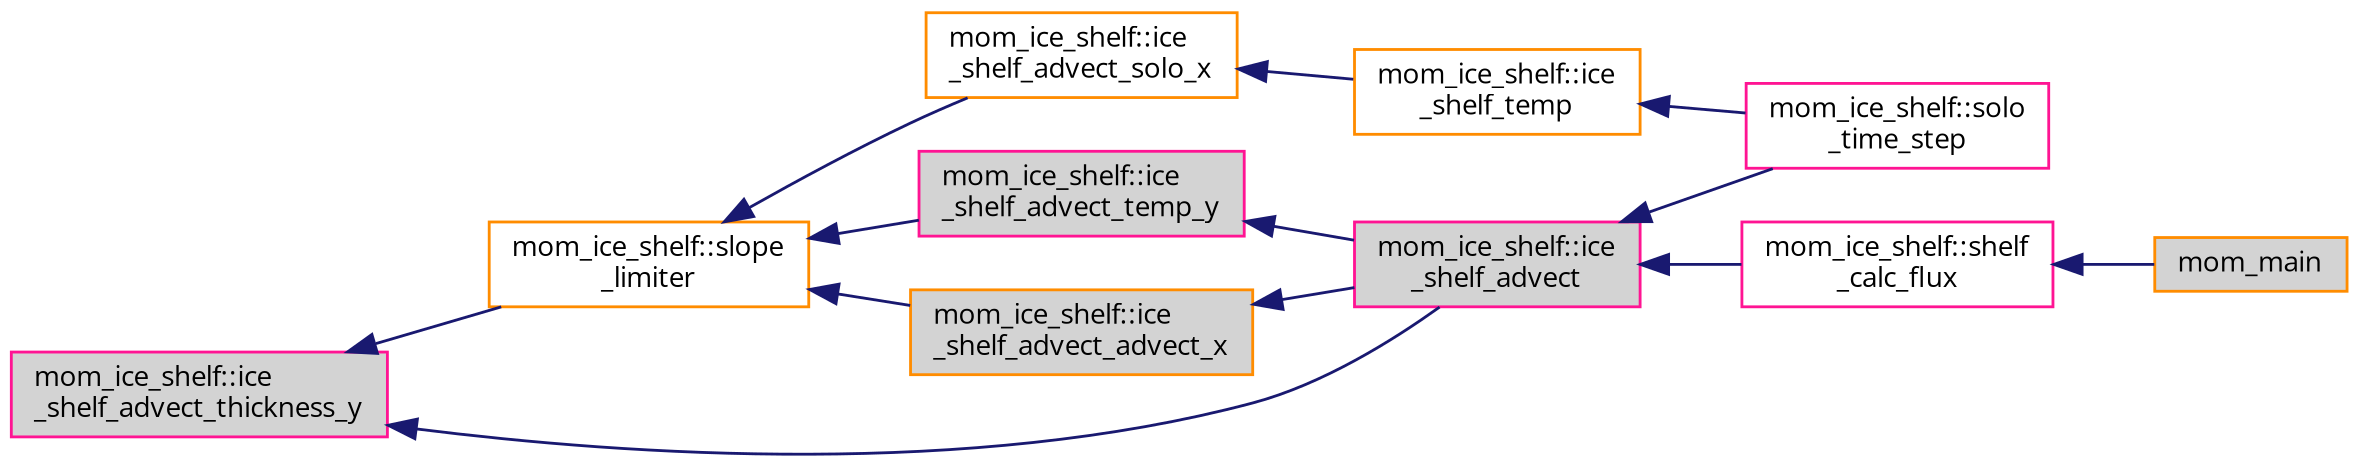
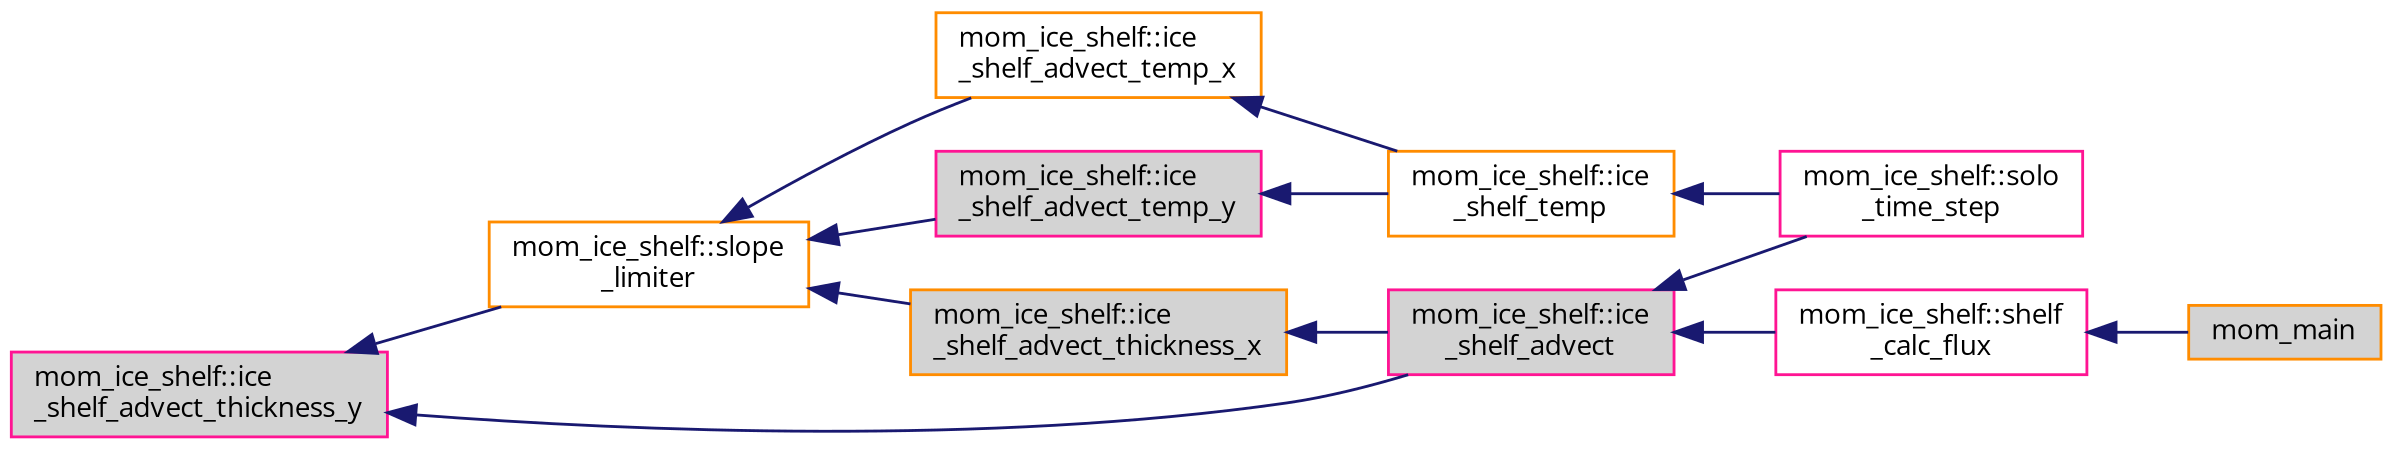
node "mom_ice_shelf::ice _shelf_advect_solo_x": label "mom_ice_shelf::ice _shelf_advect_solo_x" -> "mom_ice_shelf::ice _shelf_advect_temp_x"
edge "mom_ice_shelf::ice _shelf_advect" -> "mom_ice_shelf::ice _shelf_advect_temp_y": now "mom_ice_shelf::ice _shelf_temp" -> "mom_ice_shelf::ice _shelf_advect_temp_y"
node "mom_ice_shelf::ice _shelf_advect_advect_x": label "mom_ice_shelf::ice _shelf_advect_advect_x" -> "mom_ice_shelf::ice _shelf_advect_thickness_x"
